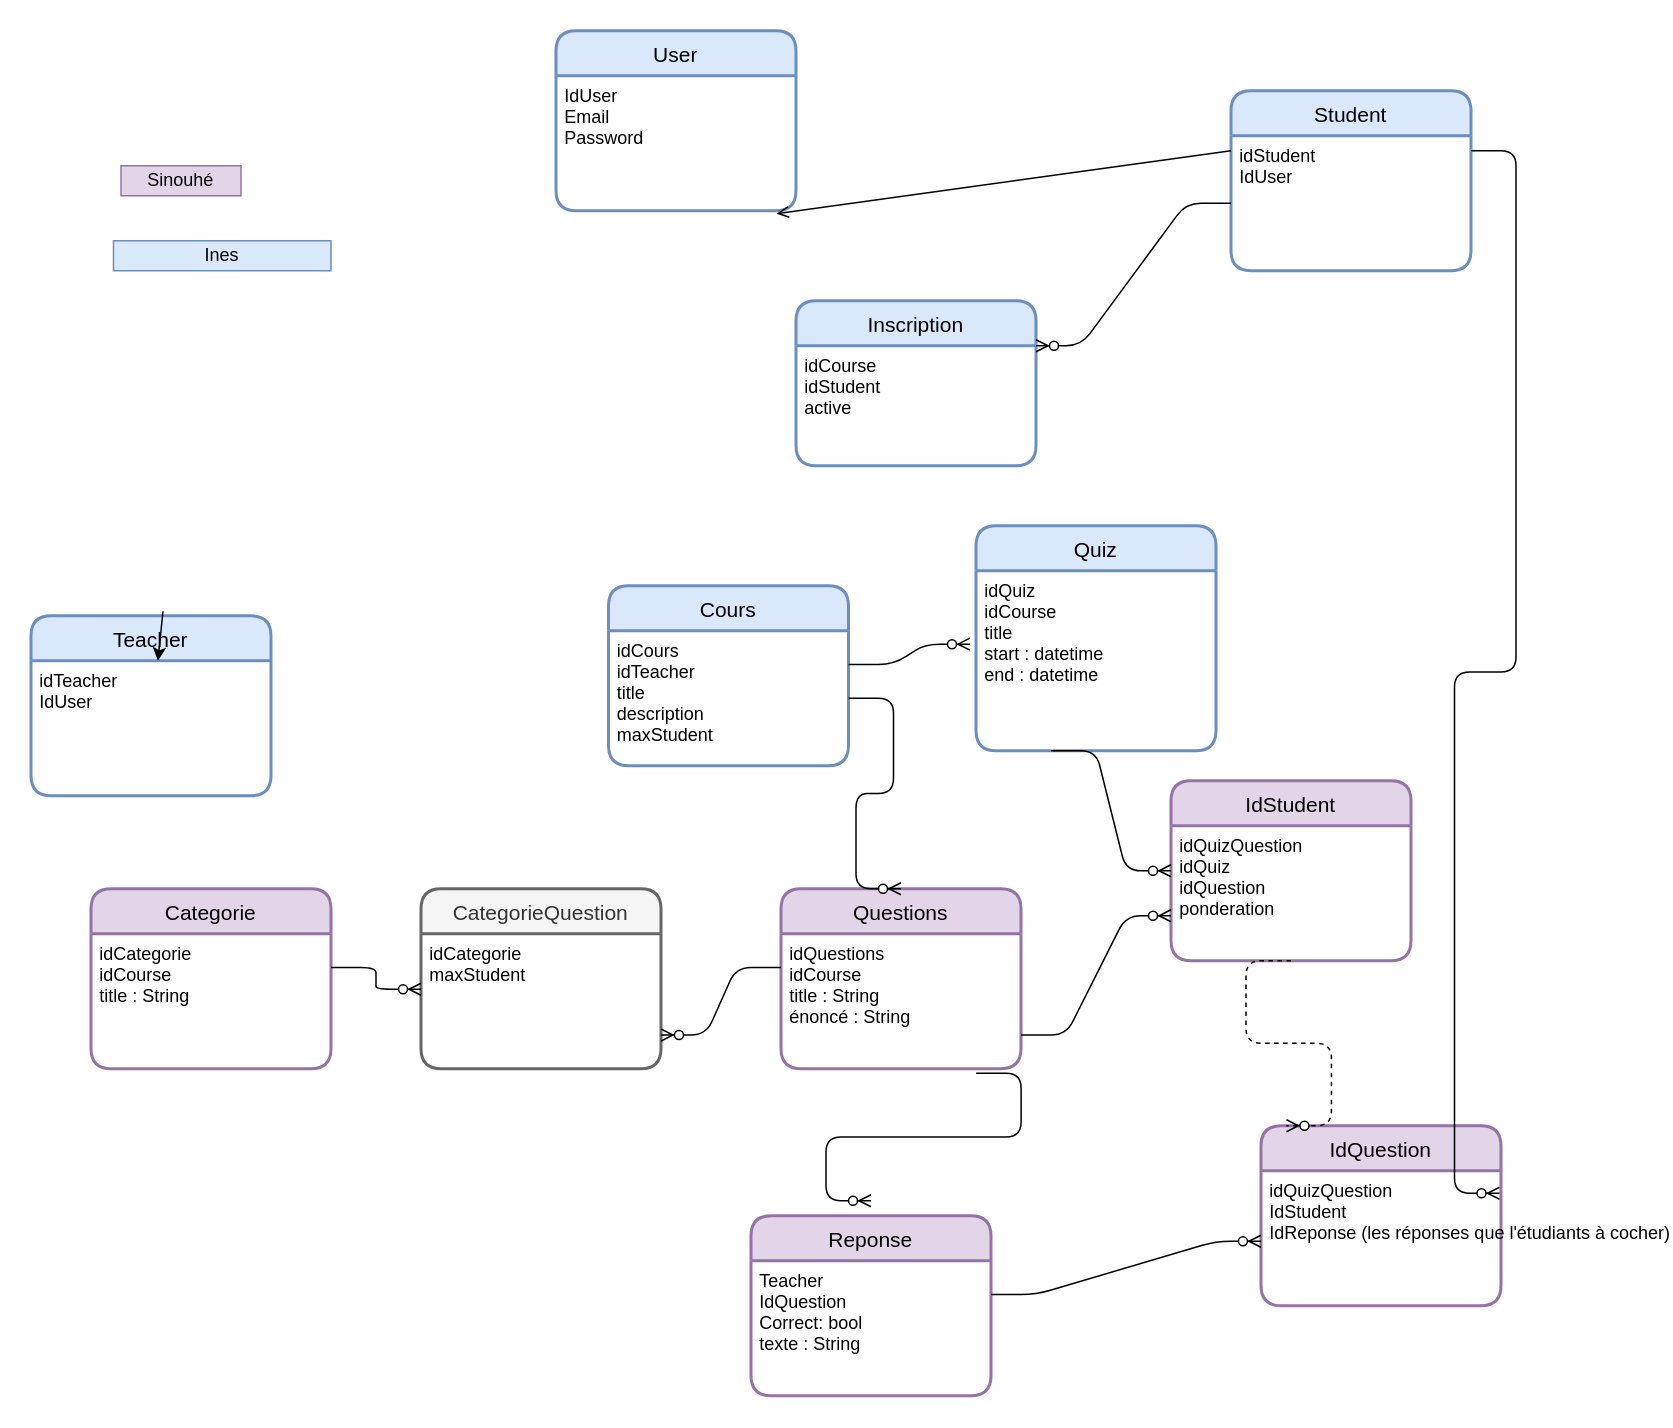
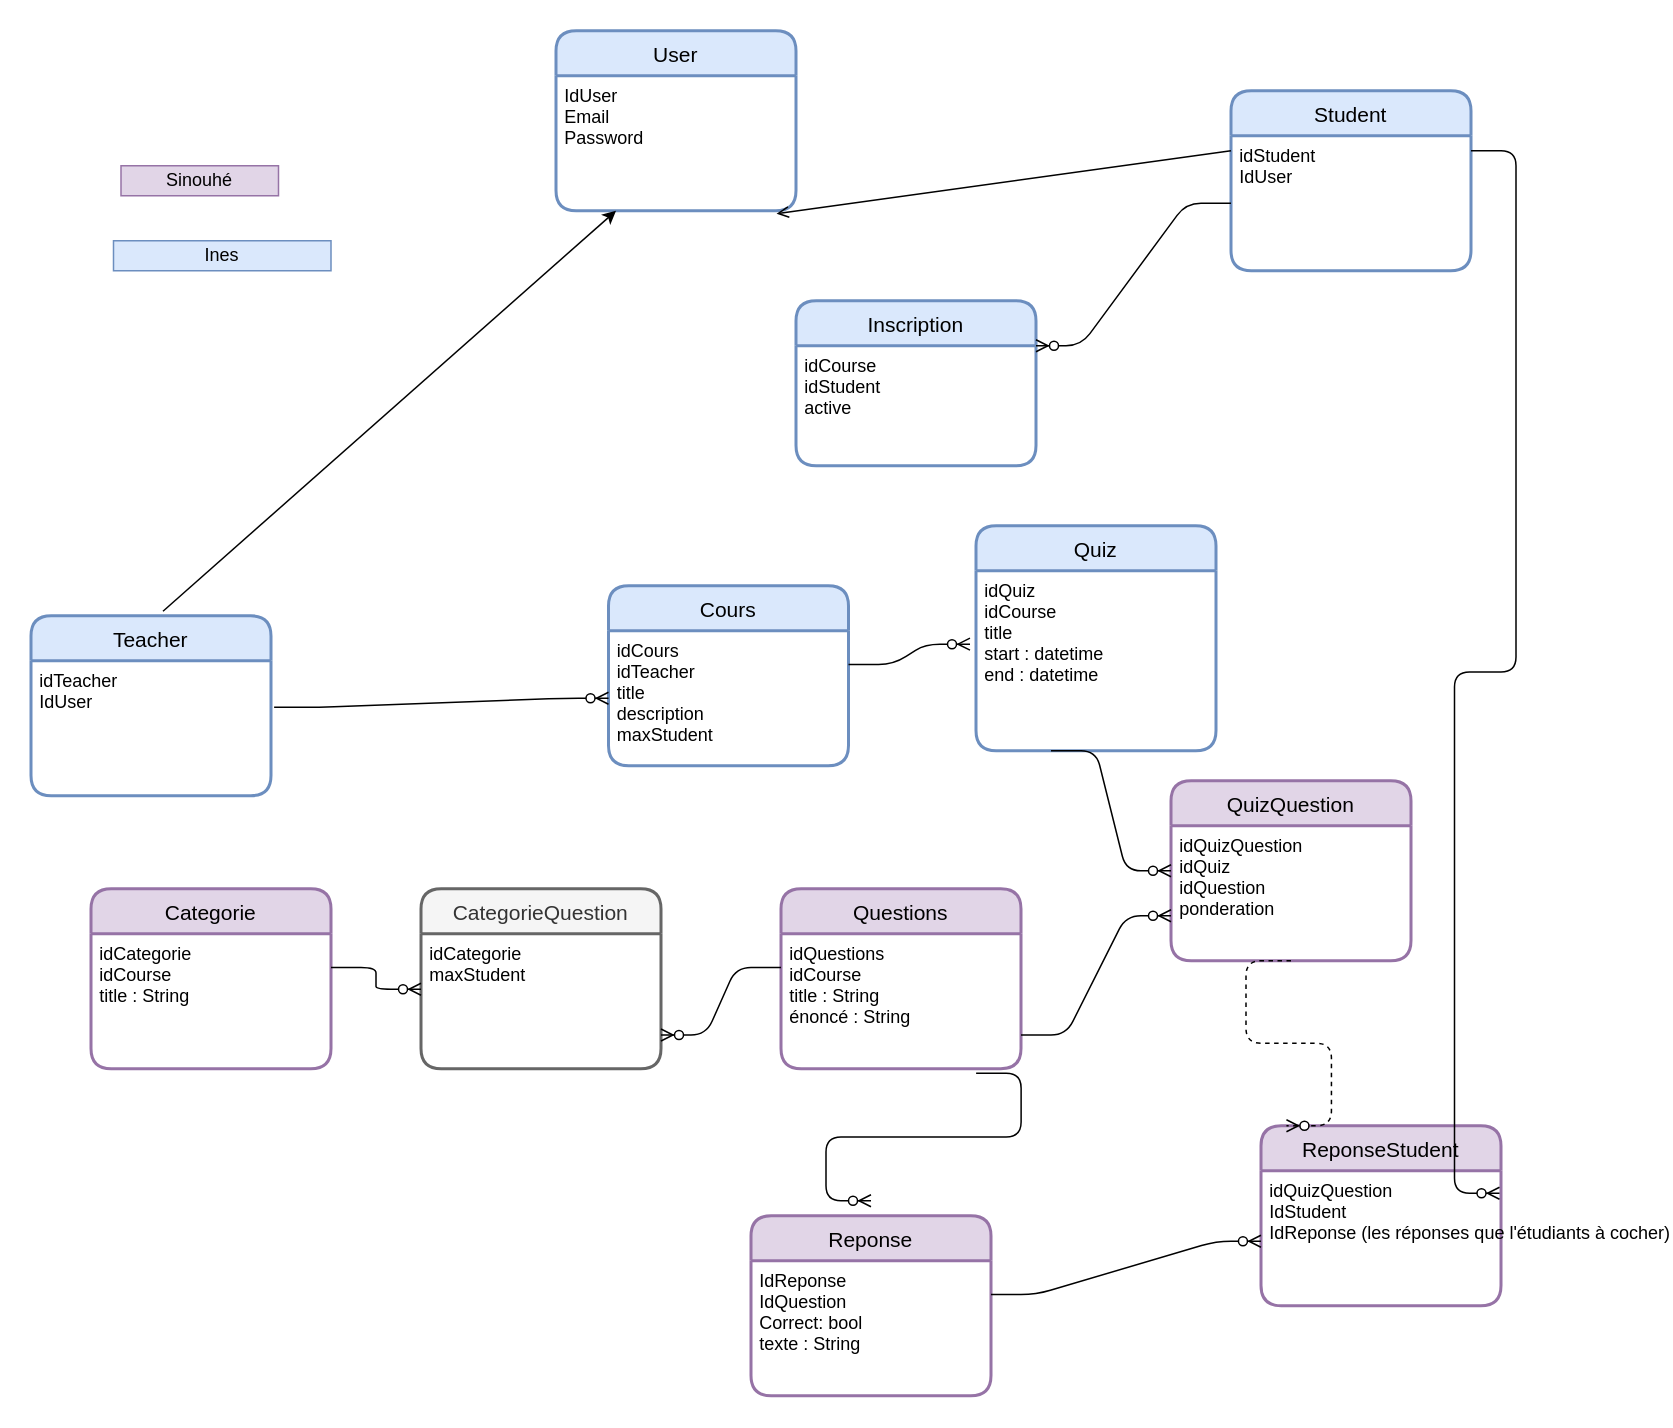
node "Sinouhé": size 120x30 -> 158x30
edge "Teacher" -> "idTeacher IdUser": now "Teacher" -> "IdUser Email Password"
edge "idTeacher IdUser" -> "idCours idTeacher title description maxStudent": added
edge "idCours idTeacher title description maxStudent" -> "Questions": removed
node "IdStudent": label "IdStudent" -> "QuizQuestion"
node "IdQuestion": label "IdQuestion" -> "ReponseStudent"
node "Teacher IdQuestion Correct: bool texte : String": label "Teacher IdQuestion Correct: bool texte : String" -> "IdReponse IdQuestion Correct: bool texte : String"
